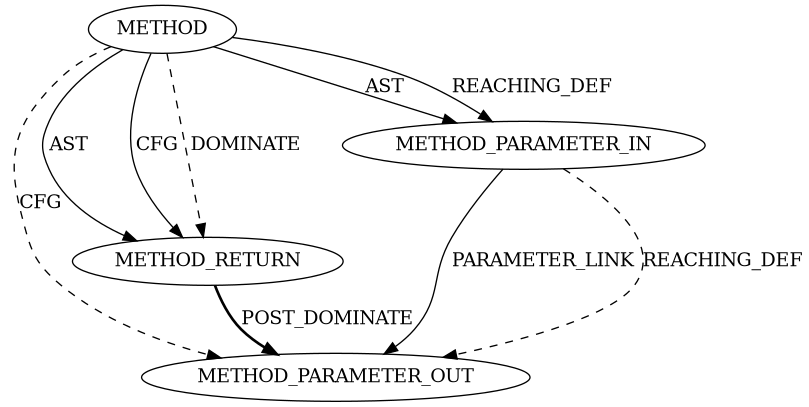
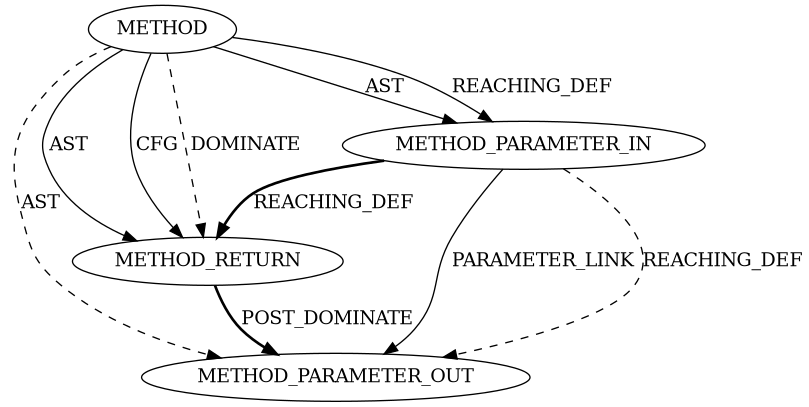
edge "METHOD_PARAMETER_IN" -> "METHOD_RETURN": added, label "REACHING_DEF"
edge "METHOD" -> "METHOD_PARAMETER_OUT": label "CFG" -> "AST"
